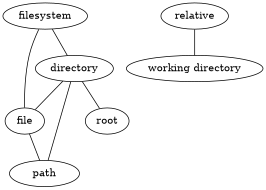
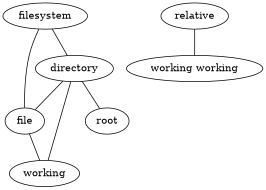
node "working directory": label "working directory" -> "working working"
node "path": label "path" -> "working"
